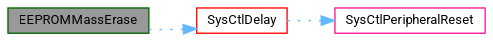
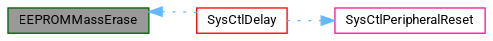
edge "EEPROMMassErase" -> "SysCtlDelay": reversed
